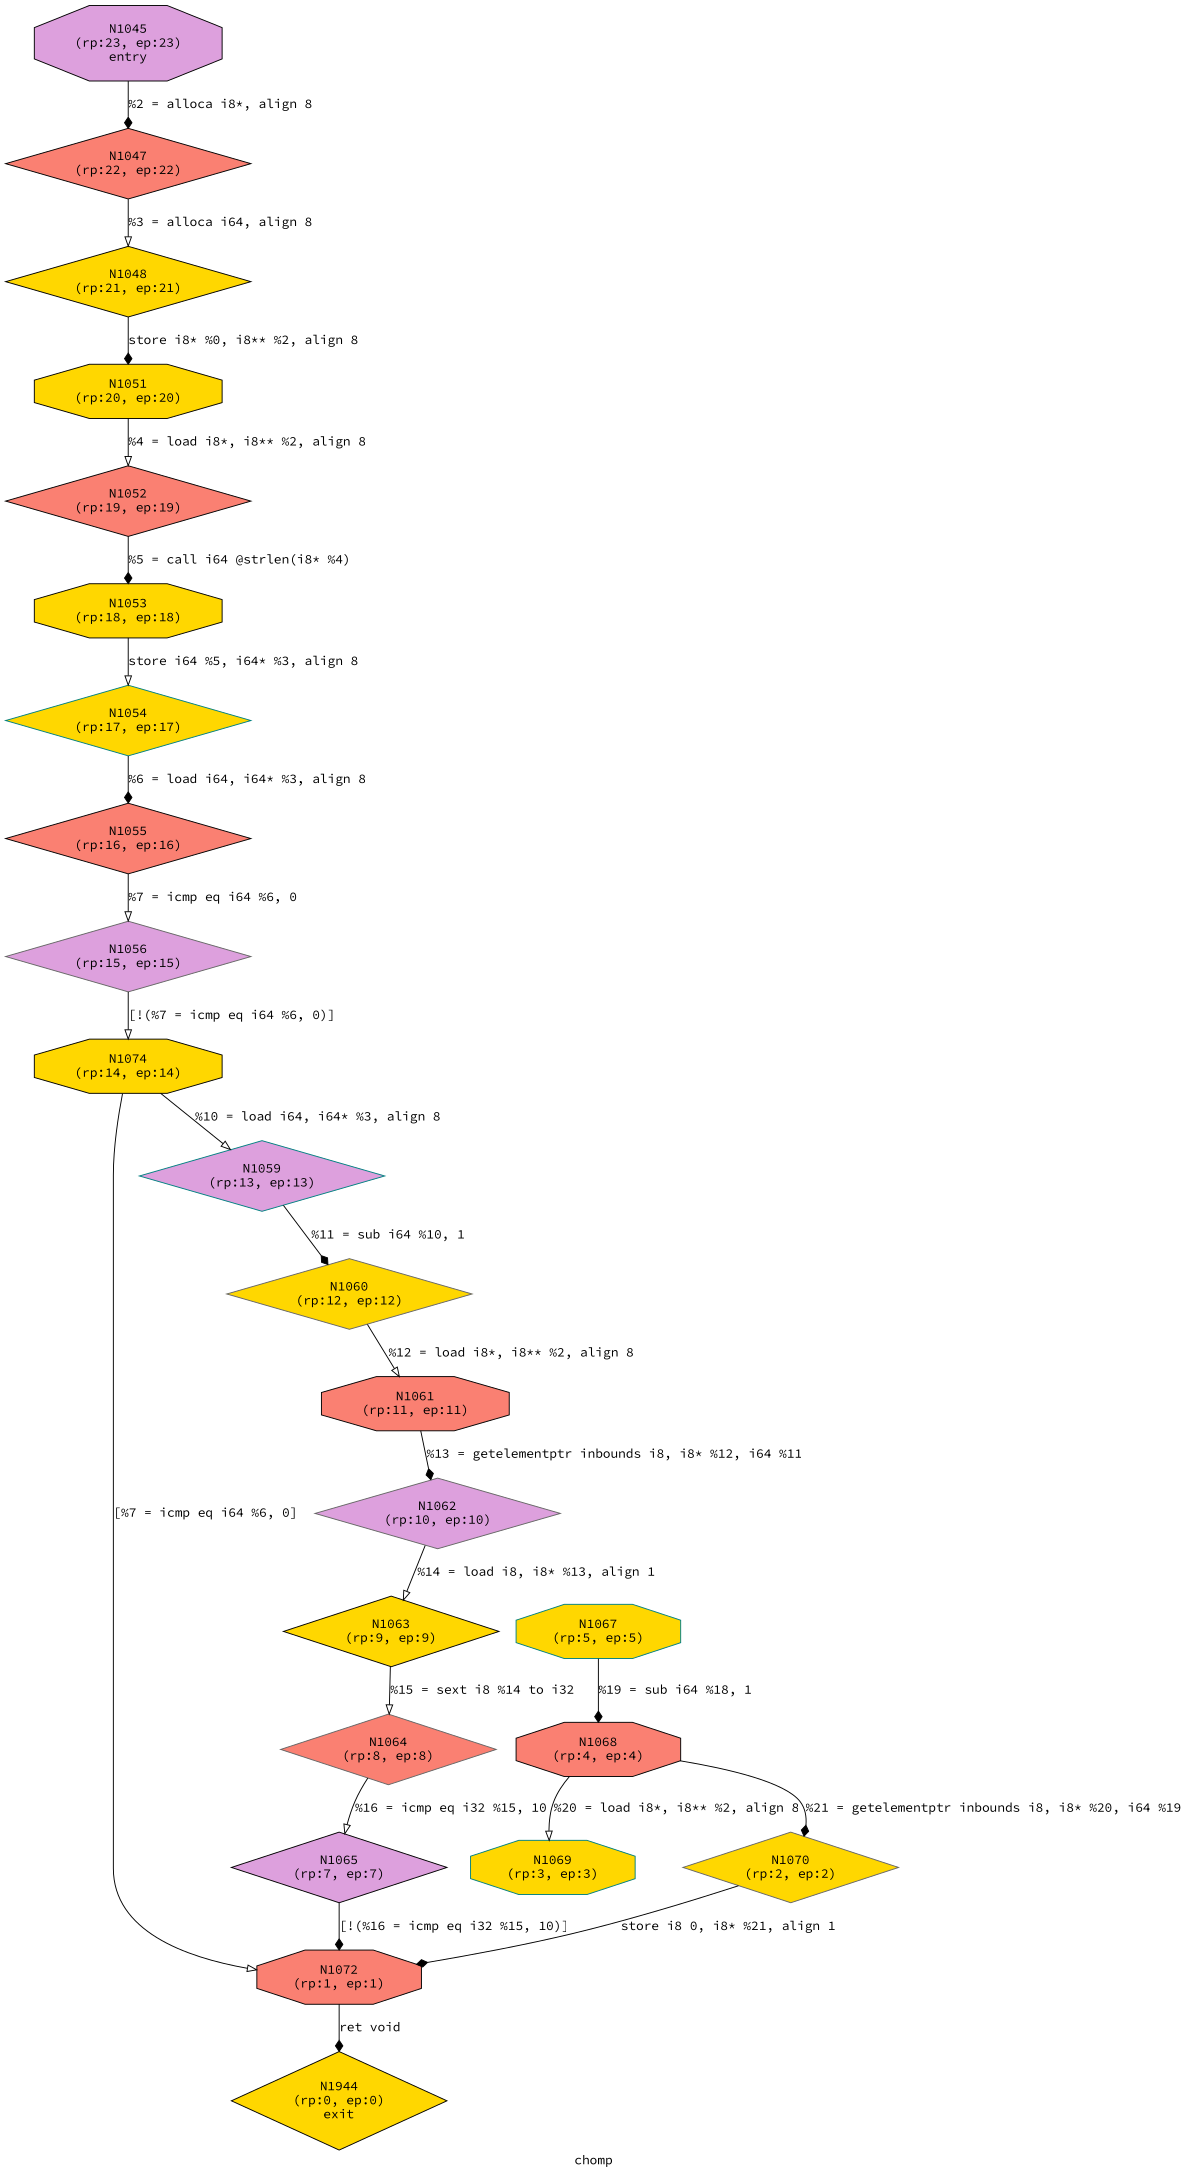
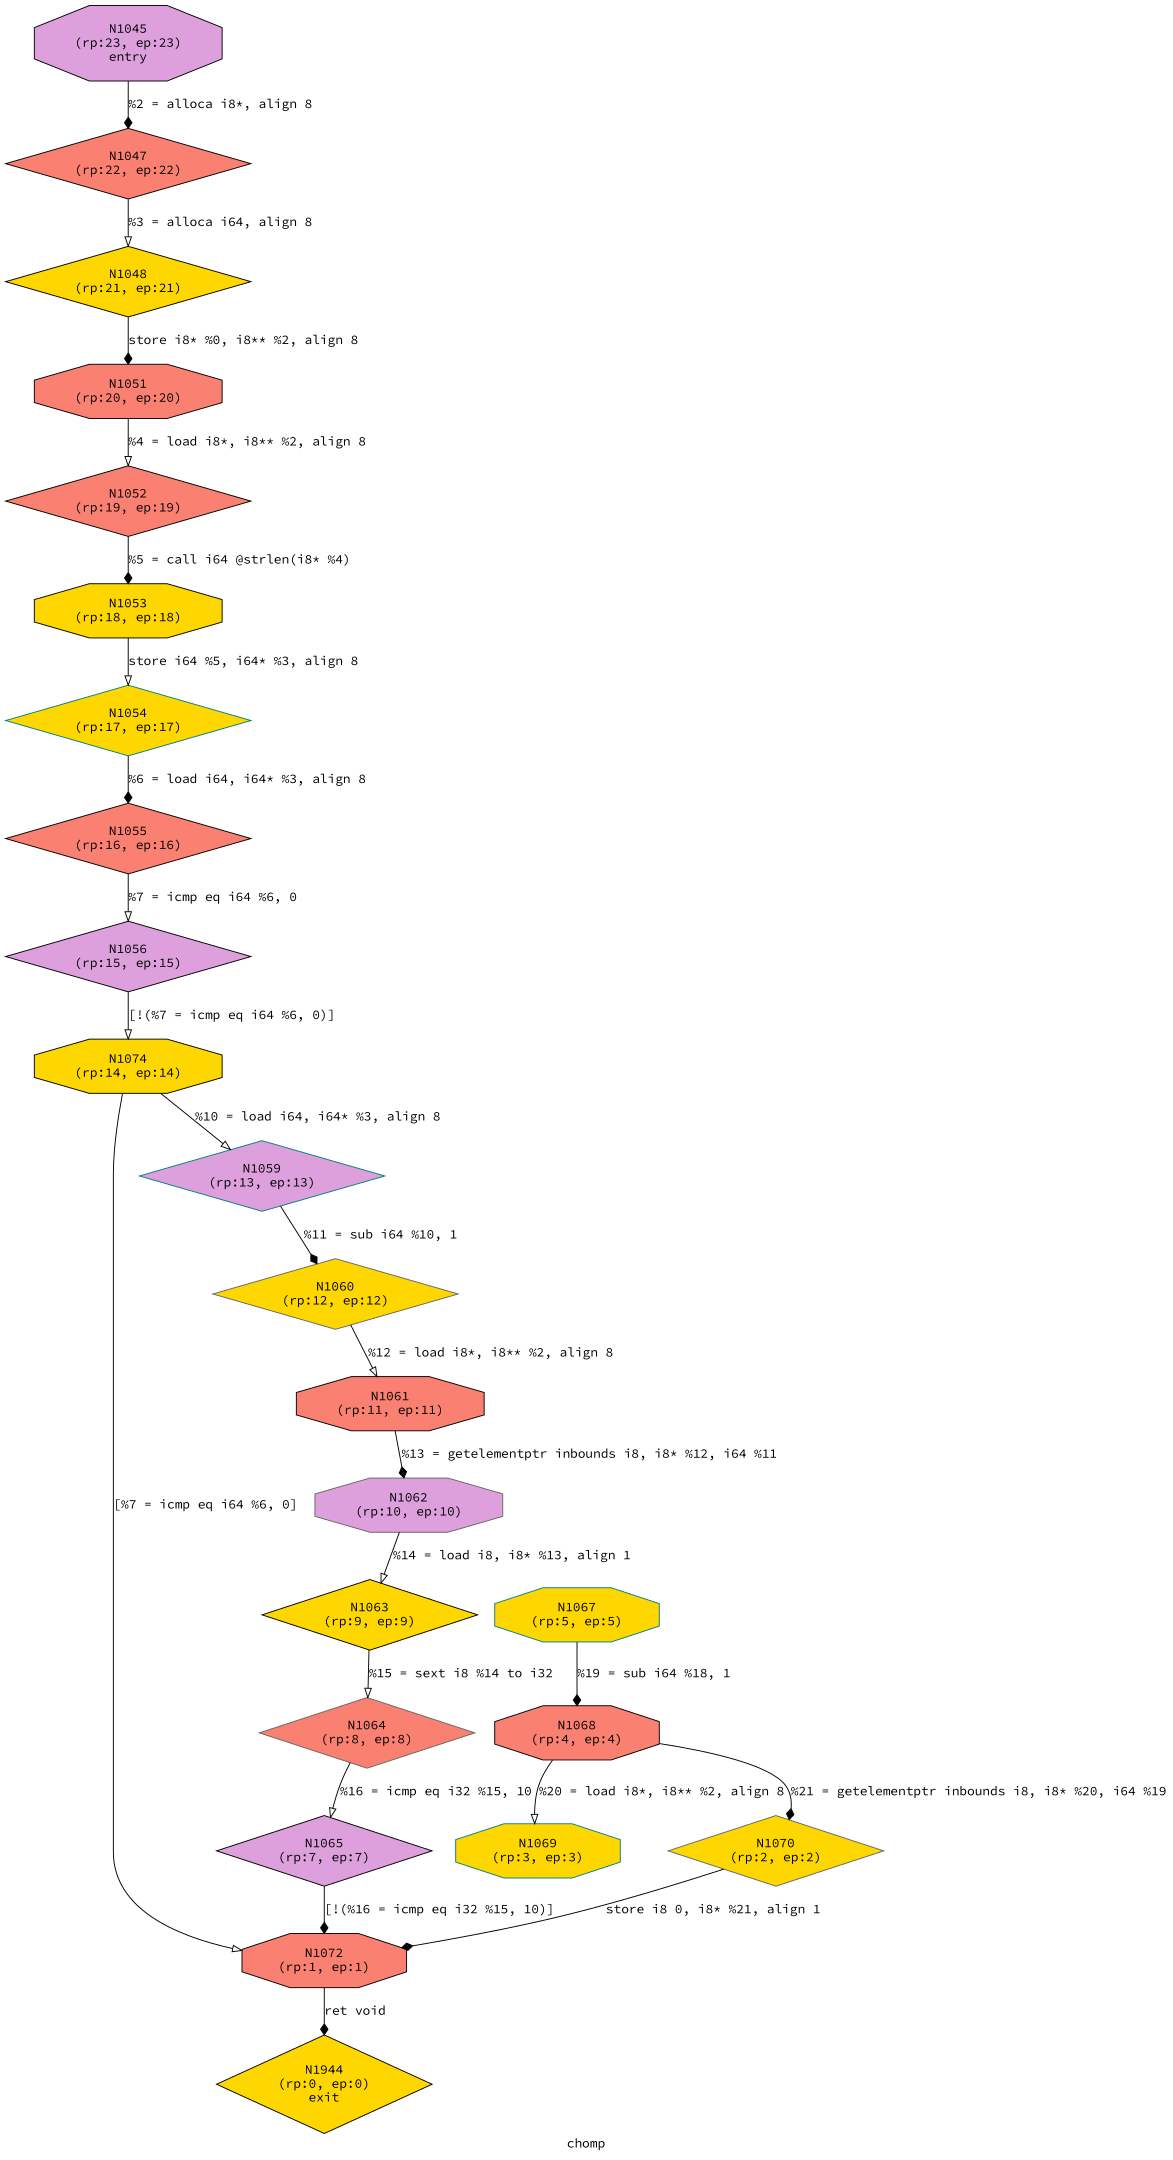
node "N1051 (rp:20, ep:20)": fillcolor gold -> salmon
node "N1056 (rp:15, ep:15)": color gray40 -> black
node "N1062 (rp:10, ep:10)": shape diamond -> octagon
